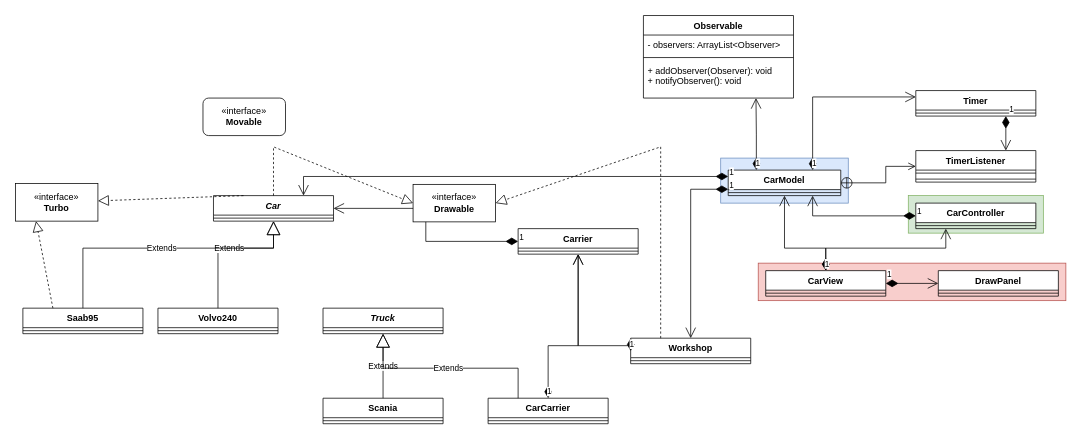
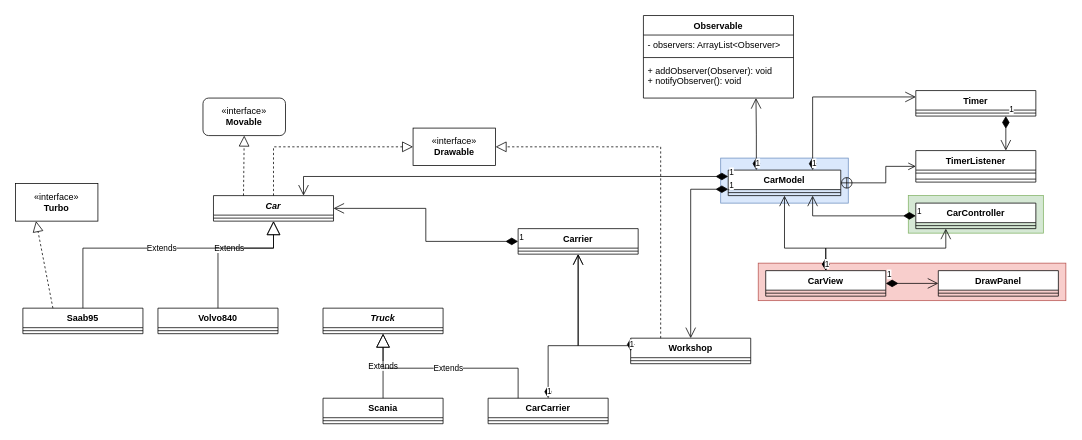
edge "Car" -> "«interface» Turbo": now "Car" -> "«interface» Movable"
node "«interface» Drawable": moved (454, 203) -> (454, 147)
node "Volvo240": label "Volvo240" -> "Volvo840"
